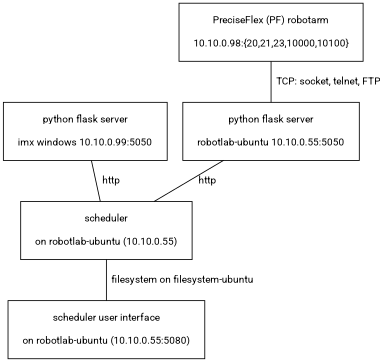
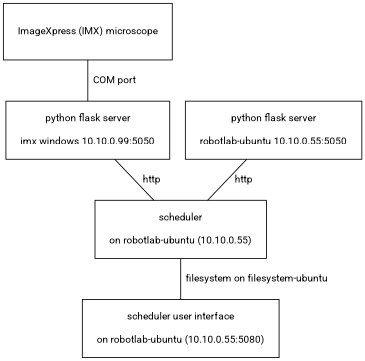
node "ImageXpress (IMX) microscope": added
node "PreciseFlex (PF) robotarm": removed
